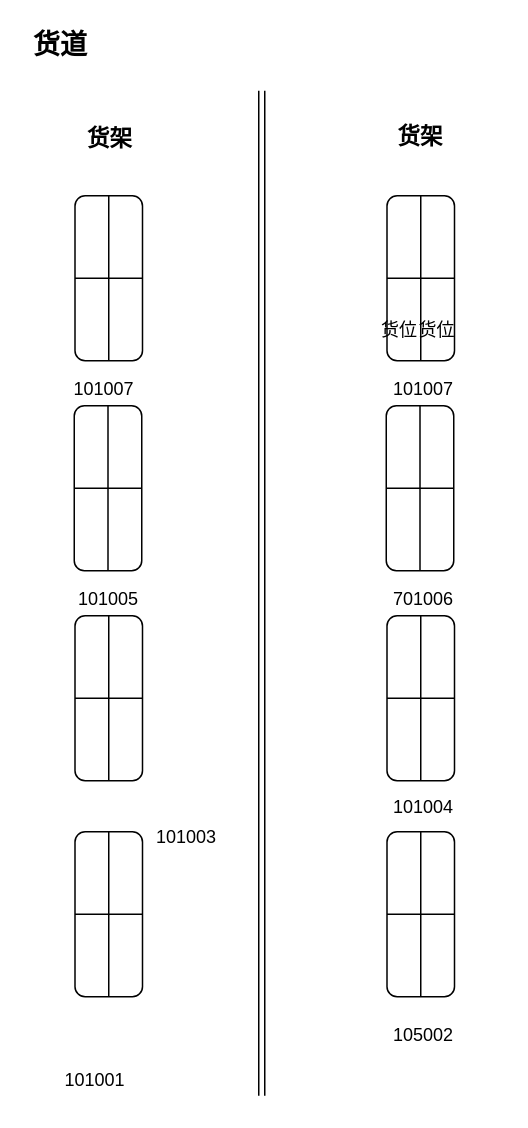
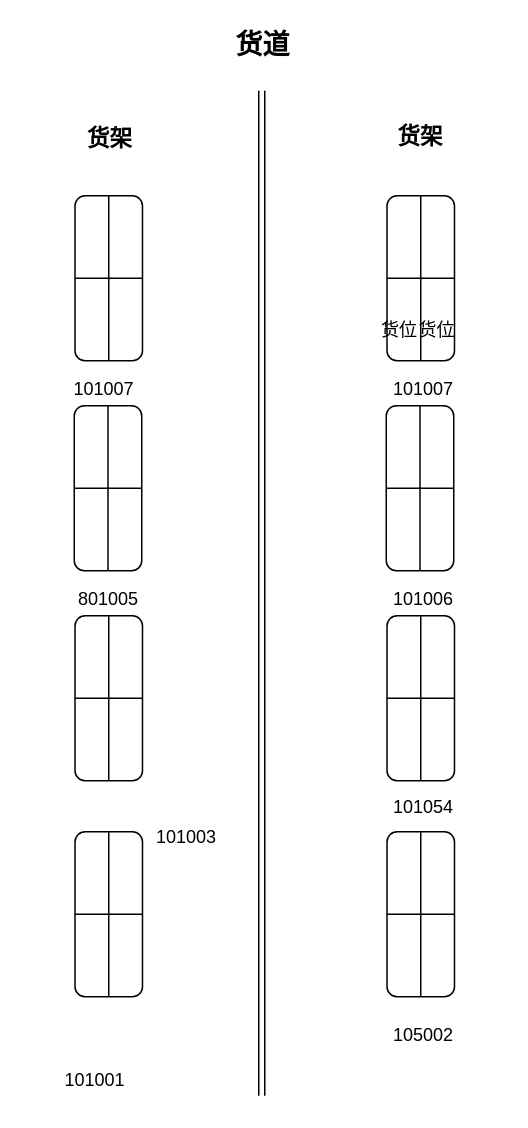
node "货道": moved (61, 46) -> (263, 46)
node "101005": label "101005" -> "801005"
node "701006": label "701006" -> "101006"
node "101004": label "101004" -> "101054"
